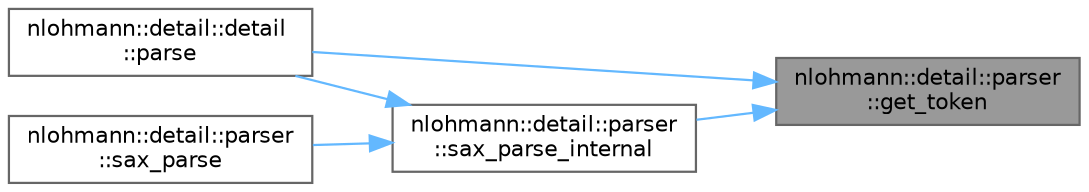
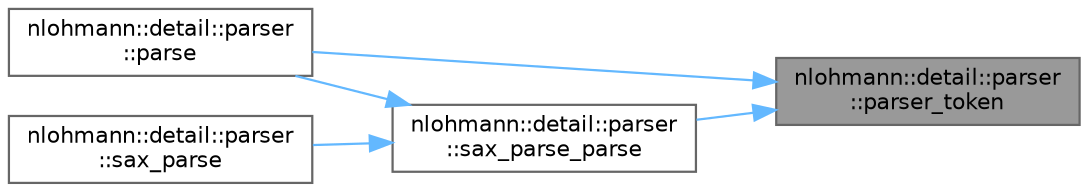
node "nlohmann::detail::detail ::parse": label "nlohmann::detail::detail ::parse" -> "nlohmann::detail::parser ::parse"
node "nlohmann::detail::parser ::get_token": label "nlohmann::detail::parser ::get_token" -> "nlohmann::detail::parser ::parser_token"
node "nlohmann::detail::parser ::sax_parse_internal": label "nlohmann::detail::parser ::sax_parse_internal" -> "nlohmann::detail::parser ::sax_parse_parse"
